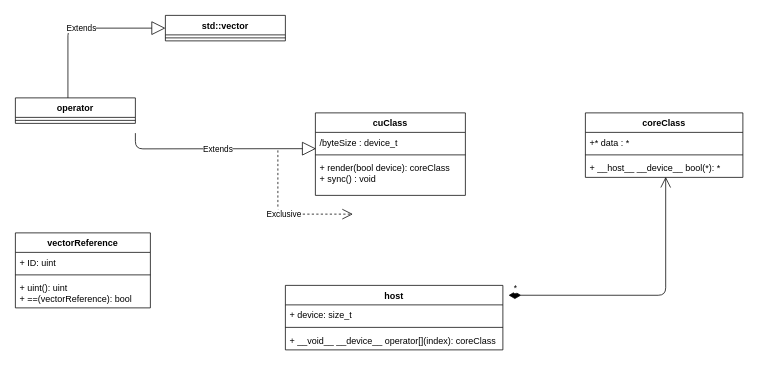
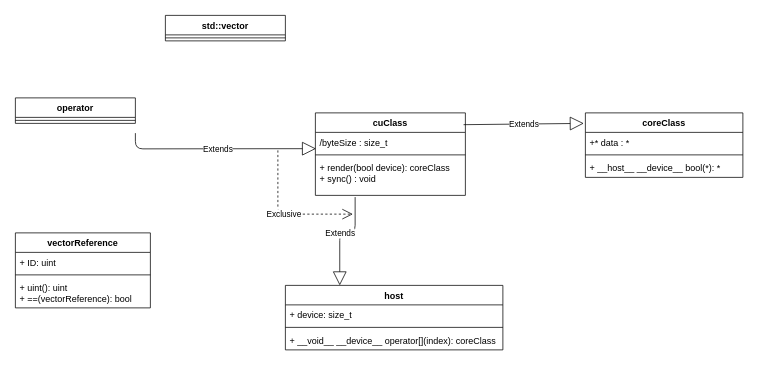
edge "operator" -> "std::vector": removed, label "Extends"
edge "cuClass" -> "coreClass": added, label "Extends"
node "/byteSize : device_t": label "/byteSize : device_t" -> "/byteSize : size_t"
edge "+ render(bool device): coreClass + sync() : void" -> "host": added, label "Extends"
edge "+ __host__ __device__ bool(*): *" -- "host": removed, label "*"
